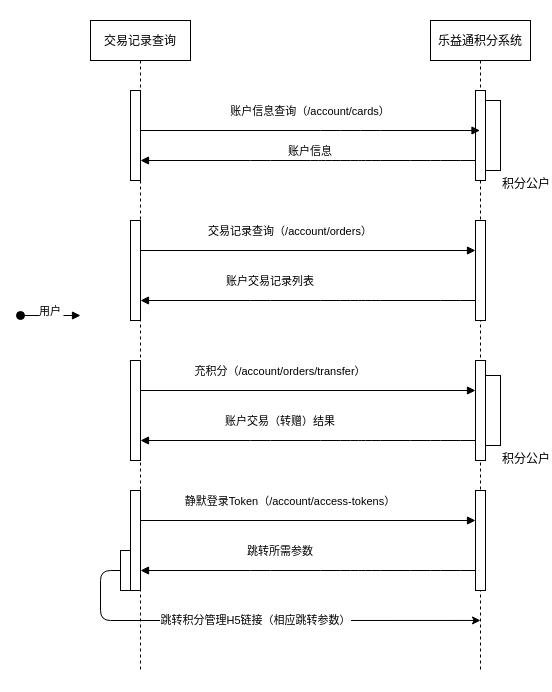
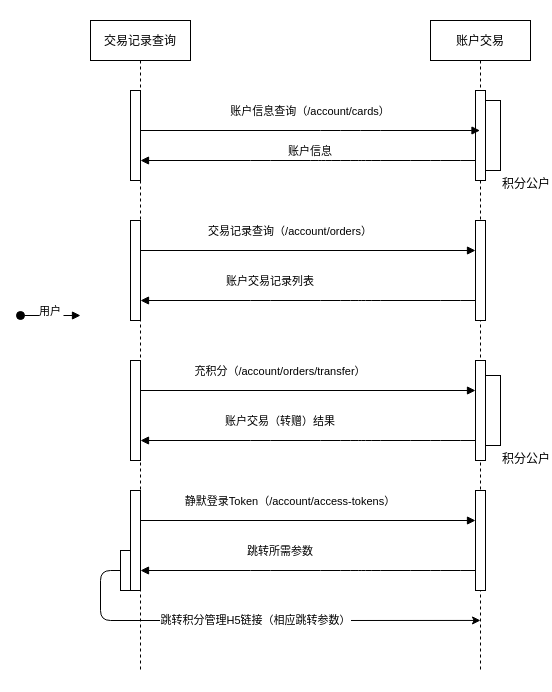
node "乐益通积分系统": label "乐益通积分系统" -> "账户交易"
